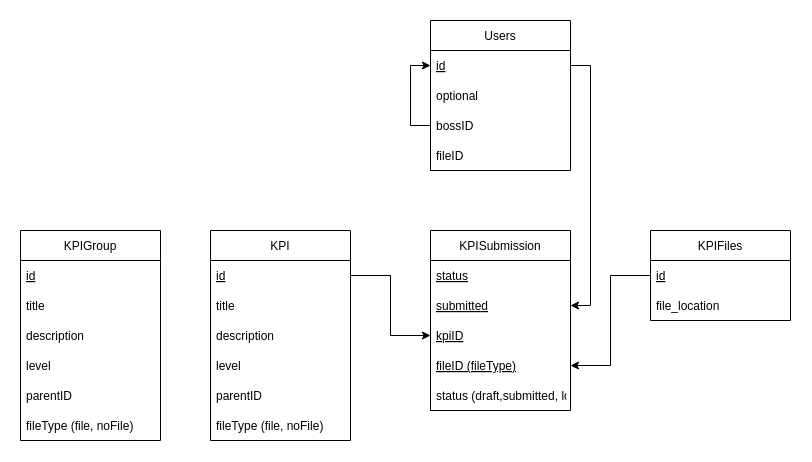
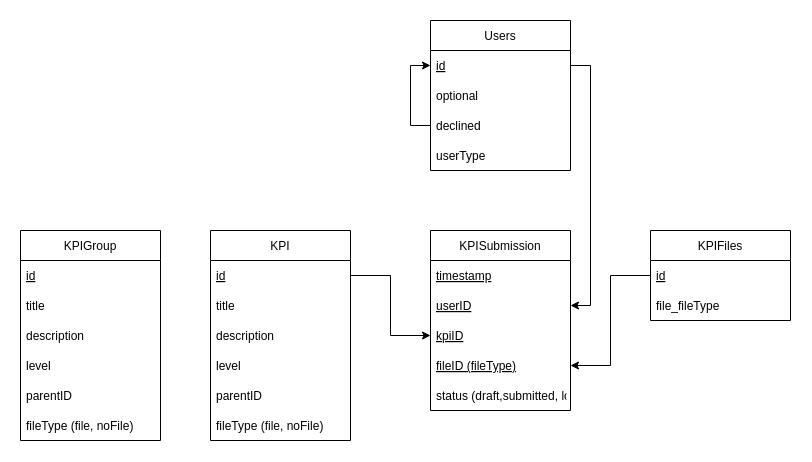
node "bossID": label "bossID" -> "declined"
node "fileID": label "fileID" -> "userType"
node "status": label "status" -> "timestamp"
node "submitted": label "submitted" -> "userID"
node "file_location": label "file_location" -> "file_fileType"
